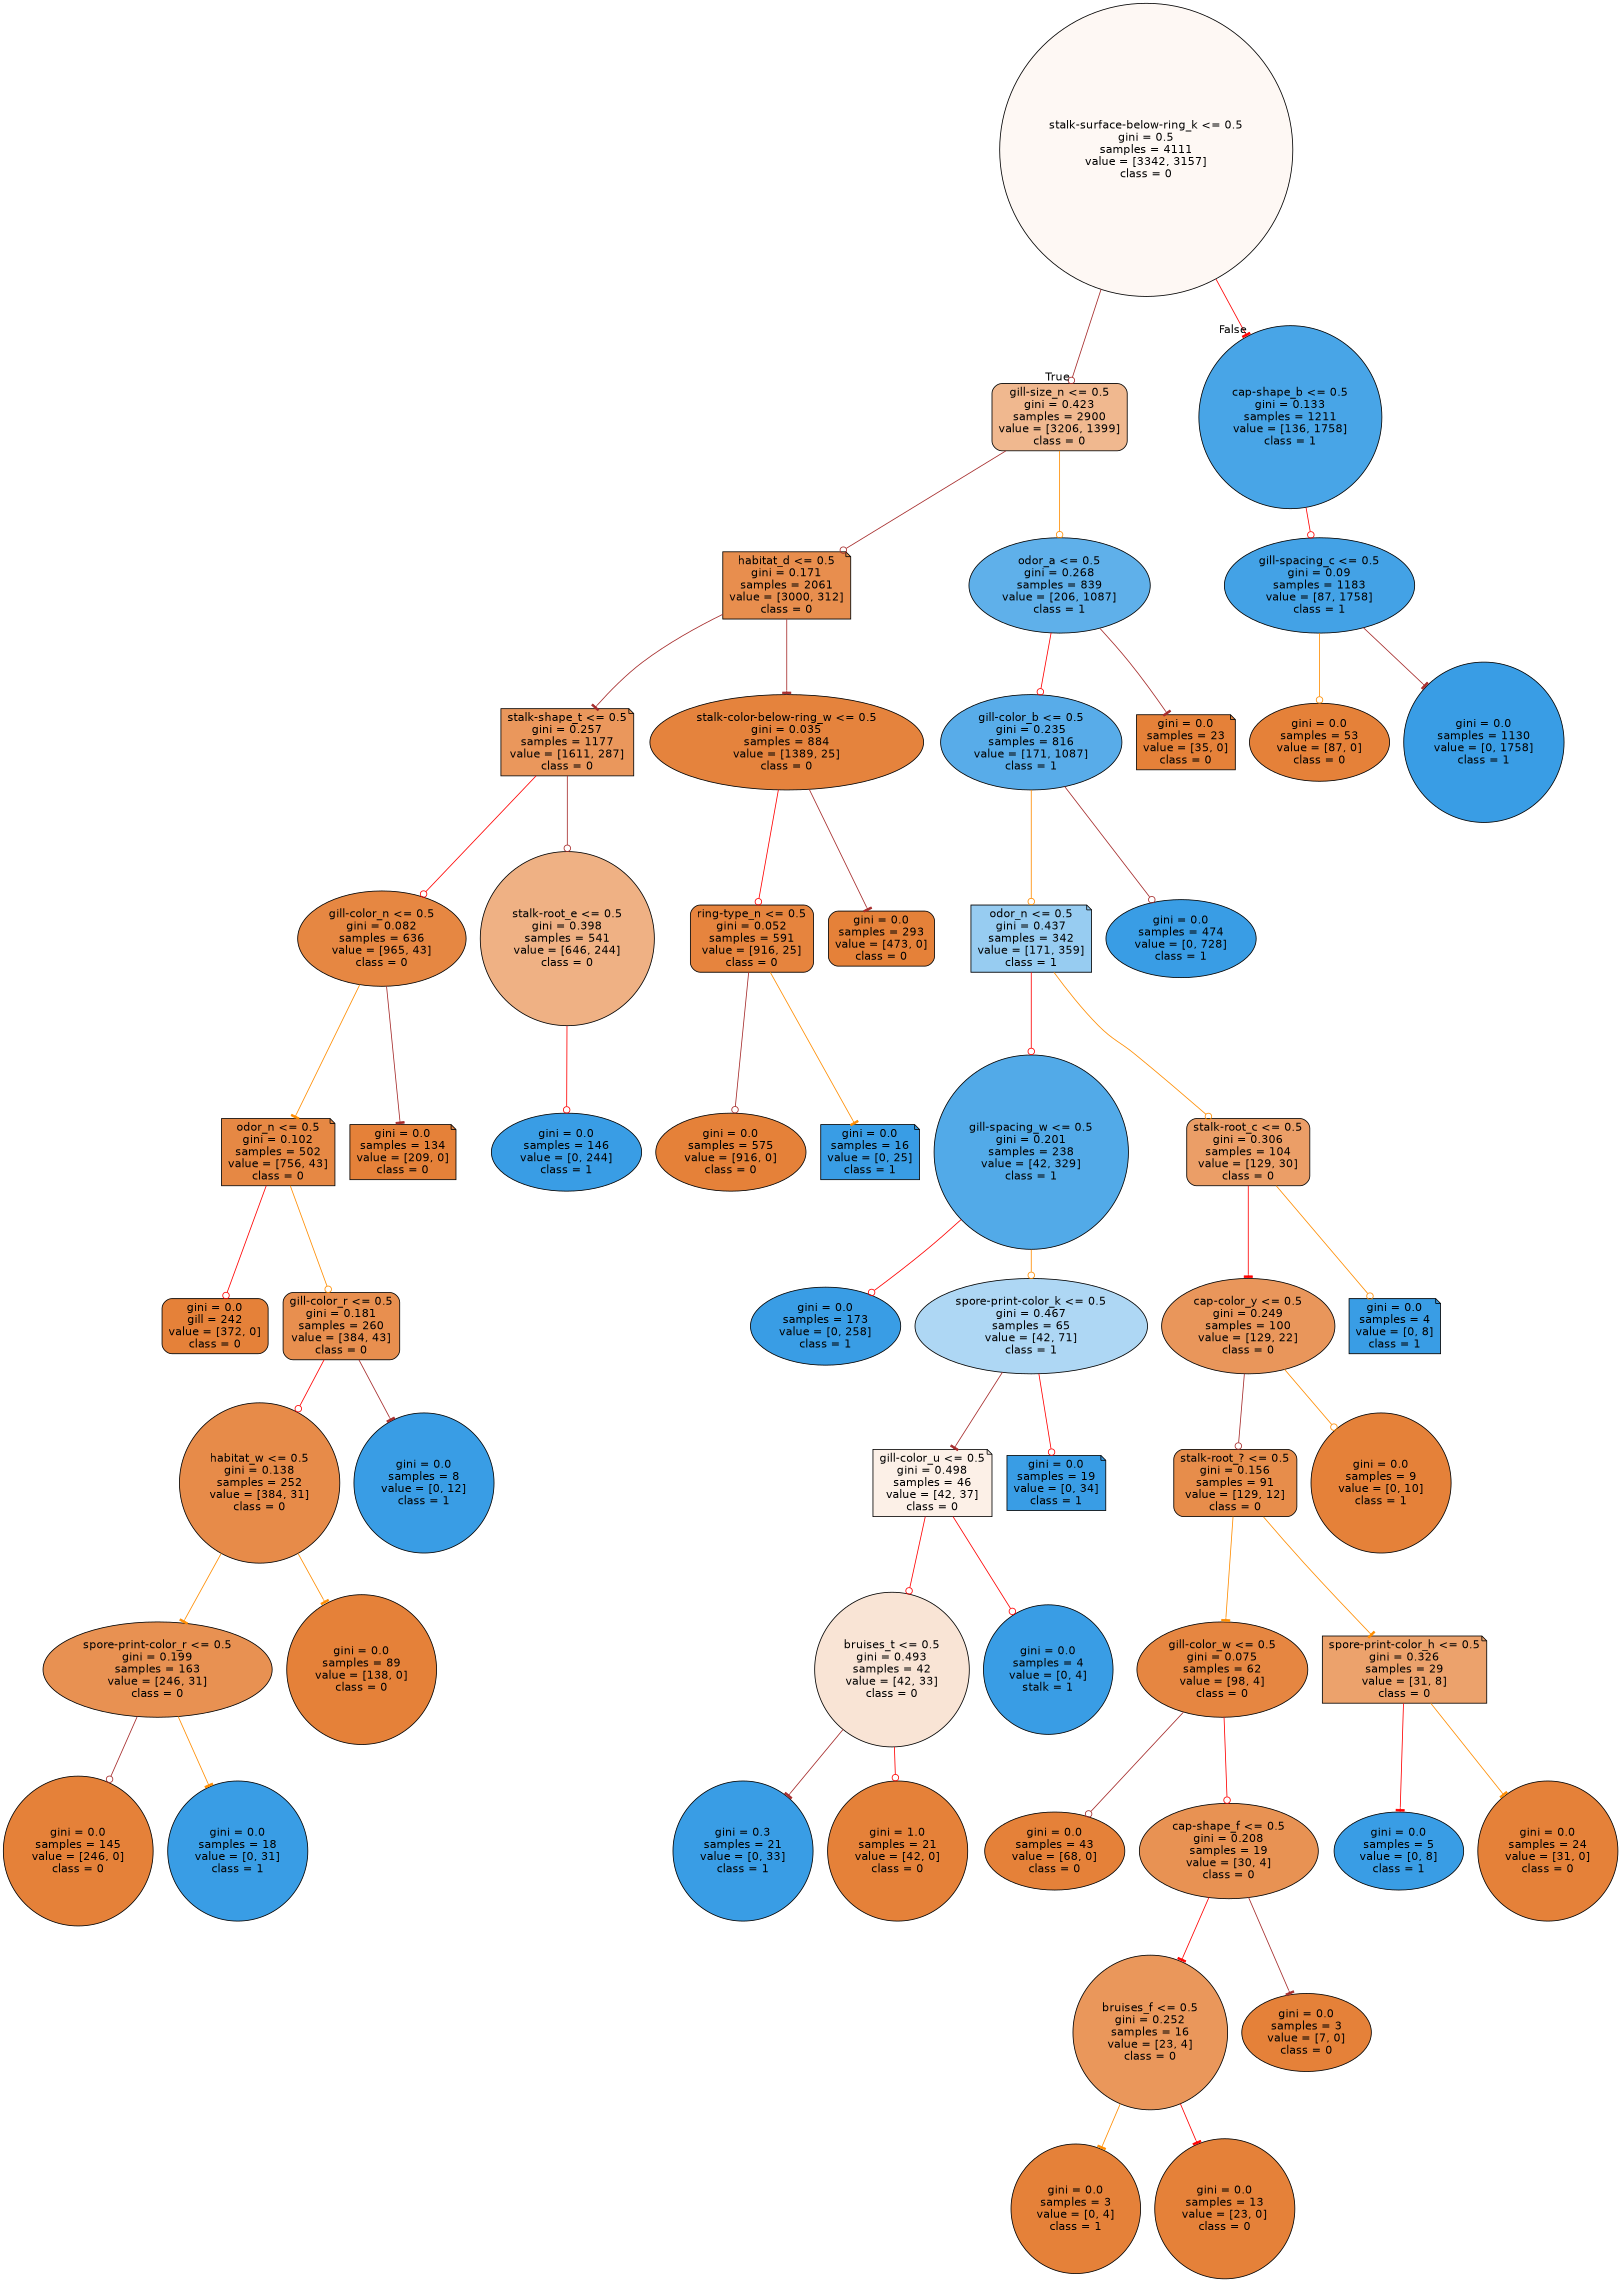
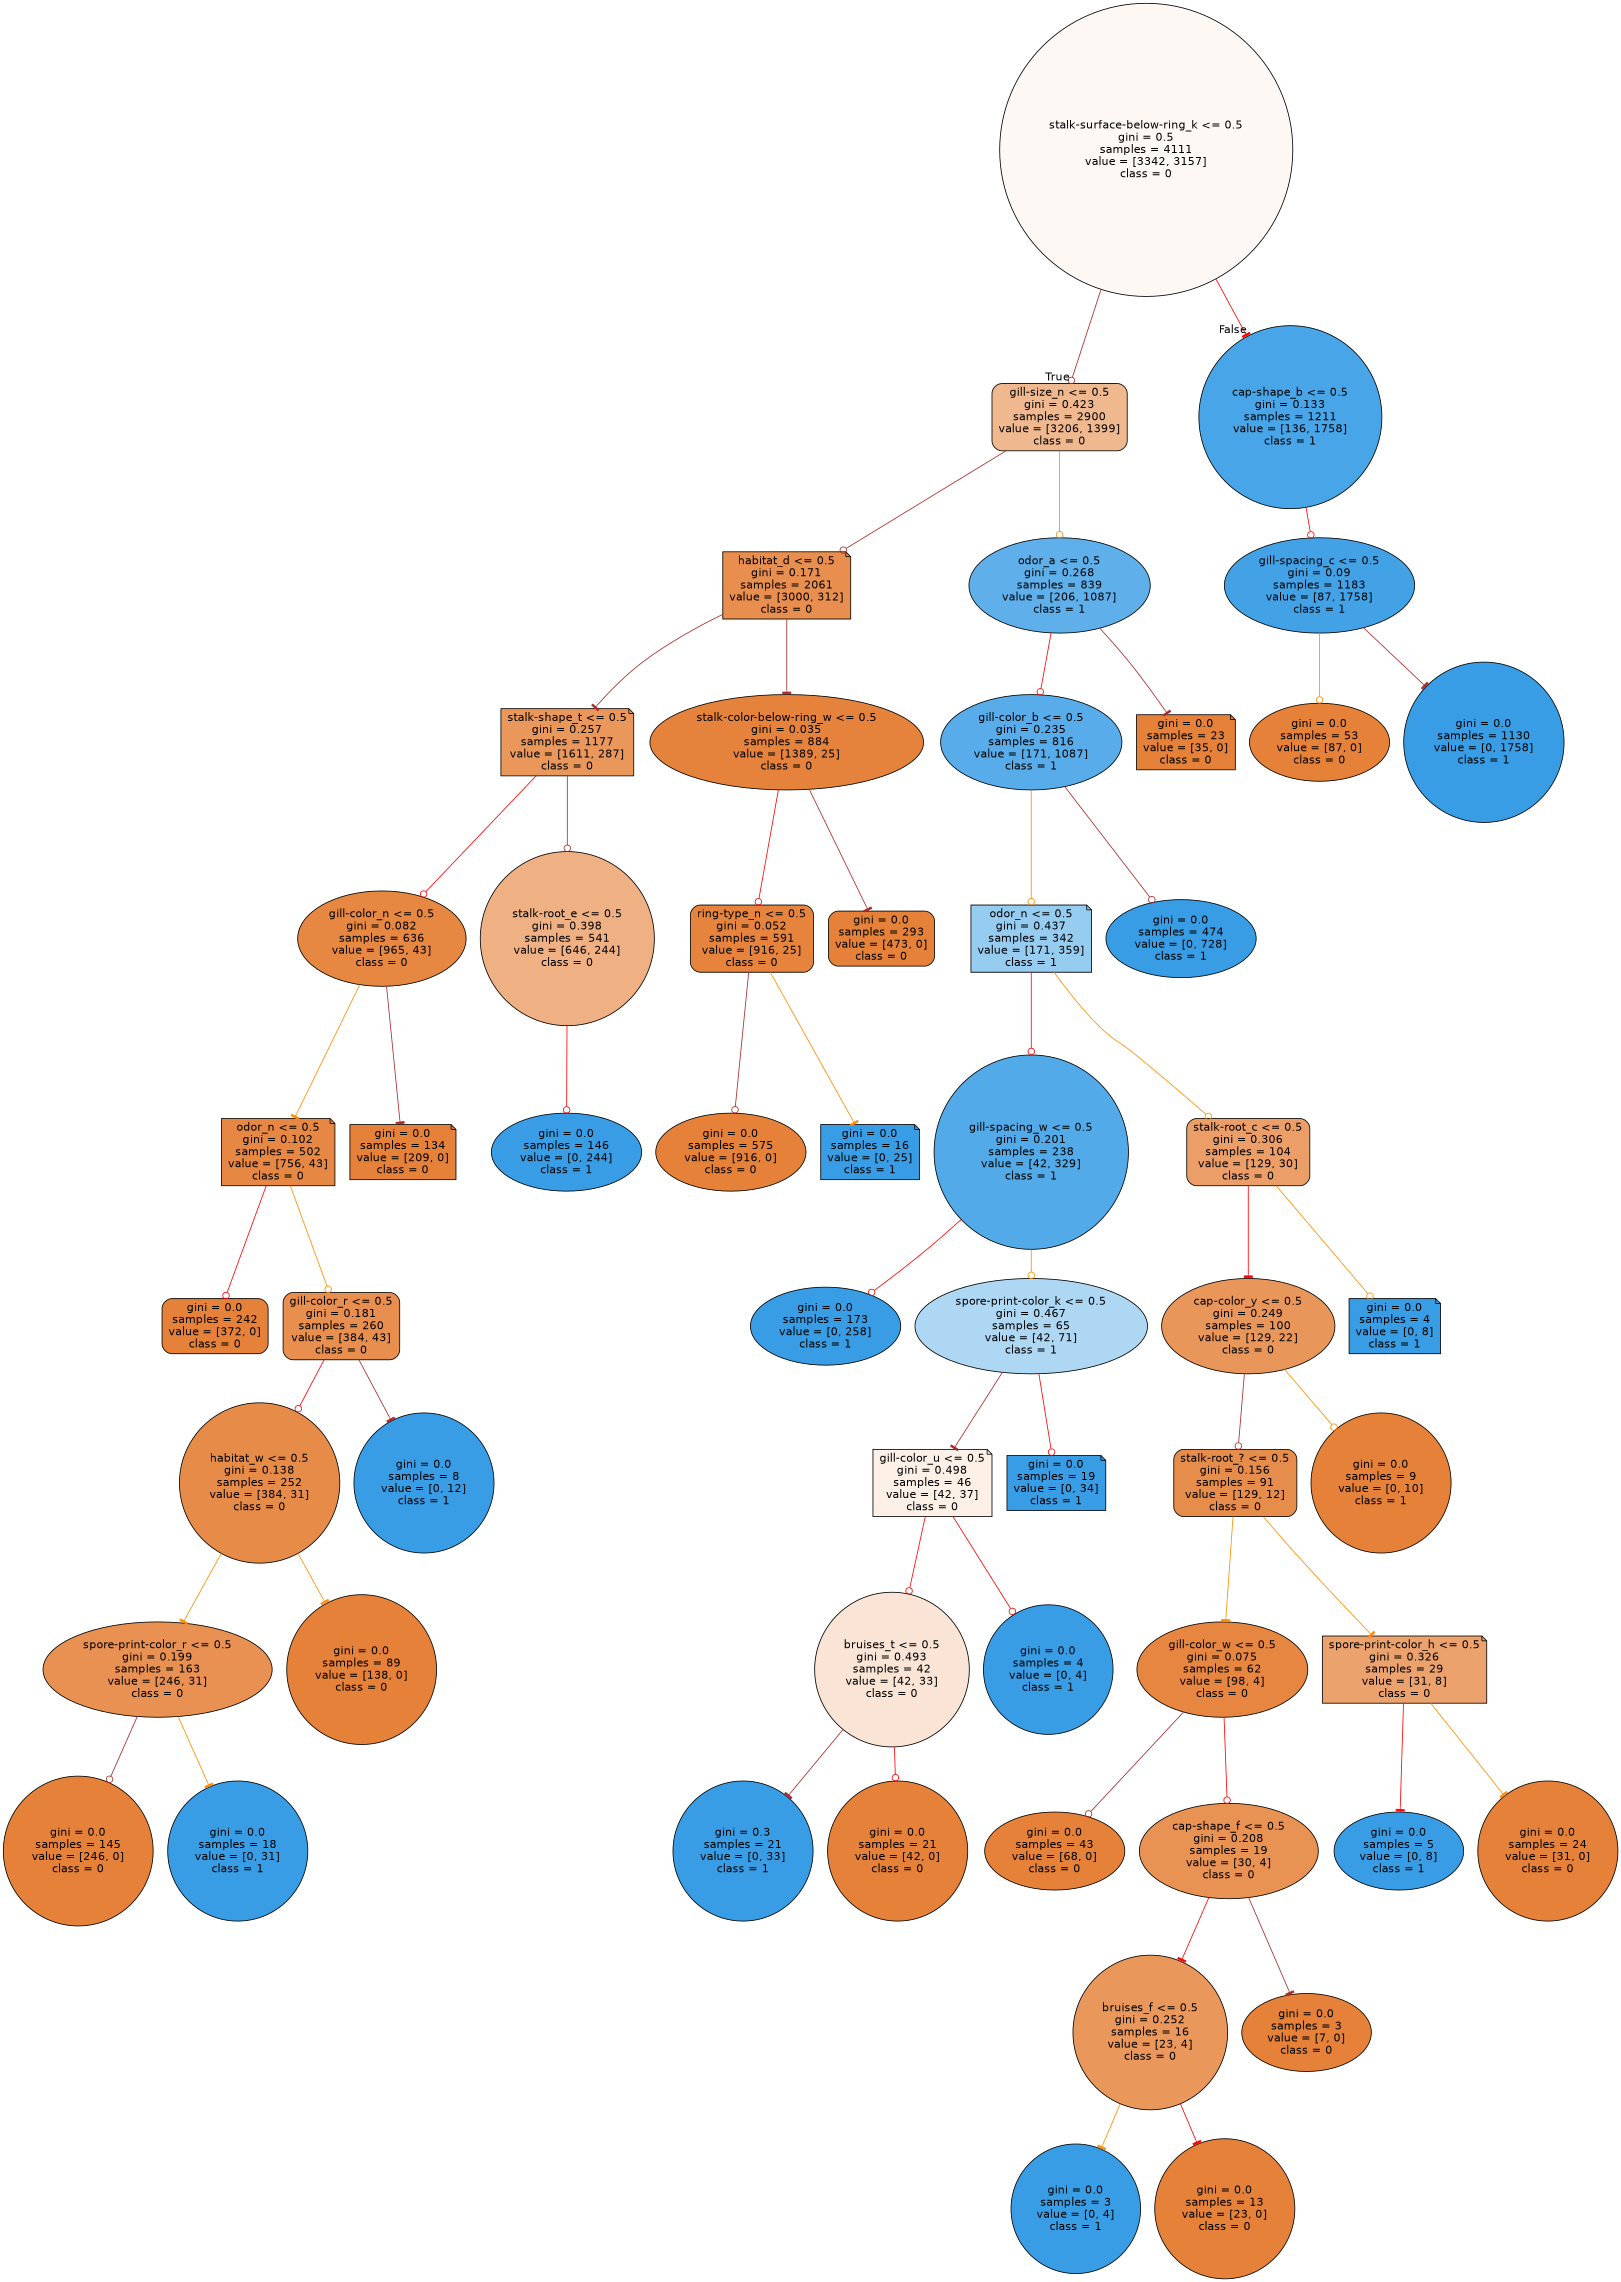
node "gini = 0.0 gill = 242 value = [372, 0] class = 0": label "gini = 0.0 gill = 242 value = [372, 0] class = 0" -> "gini = 0.0 samples = 242 value = [372, 0] class = 0"
node "gini = 0.0 samples = 4 value = [0, 4] stalk = 1": label "gini = 0.0 samples = 4 value = [0, 4] stalk = 1" -> "gini = 0.0 samples = 4 value = [0, 4] class = 1"
node "gini = 1.0 samples = 21 value = [42, 0] class = 0": label "gini = 1.0 samples = 21 value = [42, 0] class = 0" -> "gini = 0.0 samples = 21 value = [42, 0] class = 0"
node "gini = 0.0 samples = 3 value = [0, 4] class = 1": fillcolor #e58139 -> #399de5
